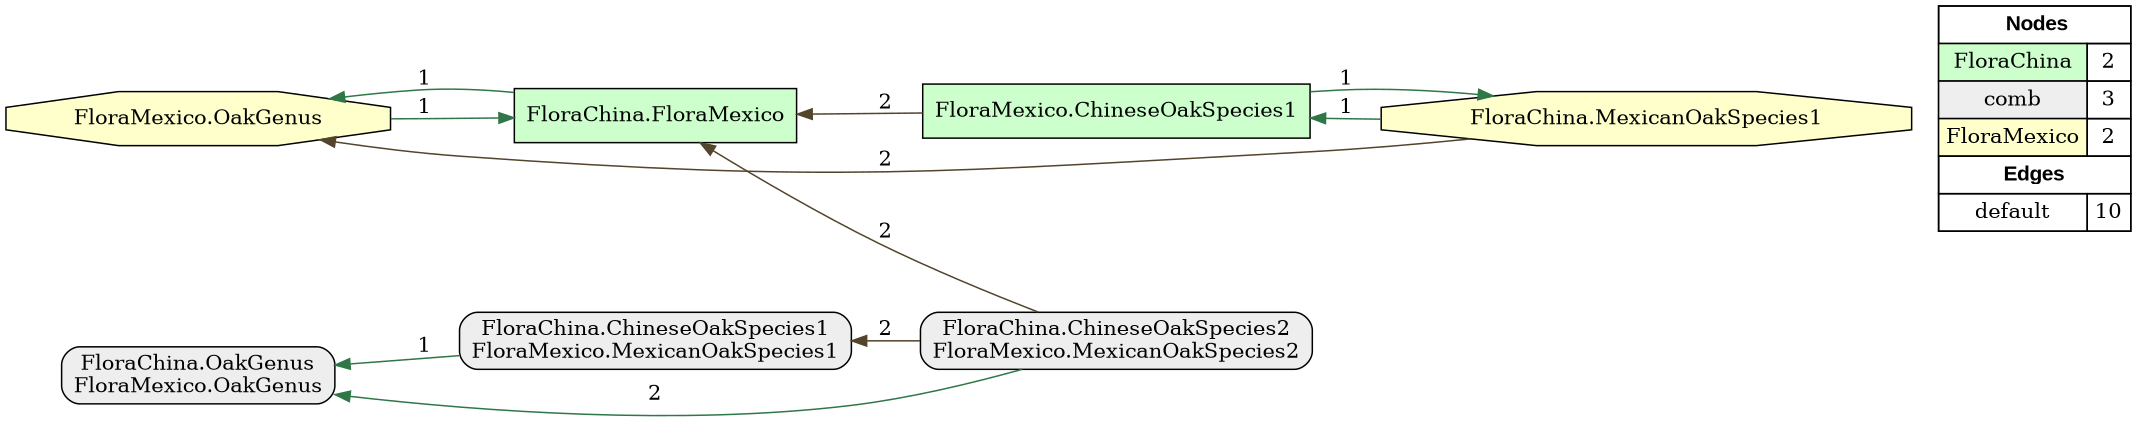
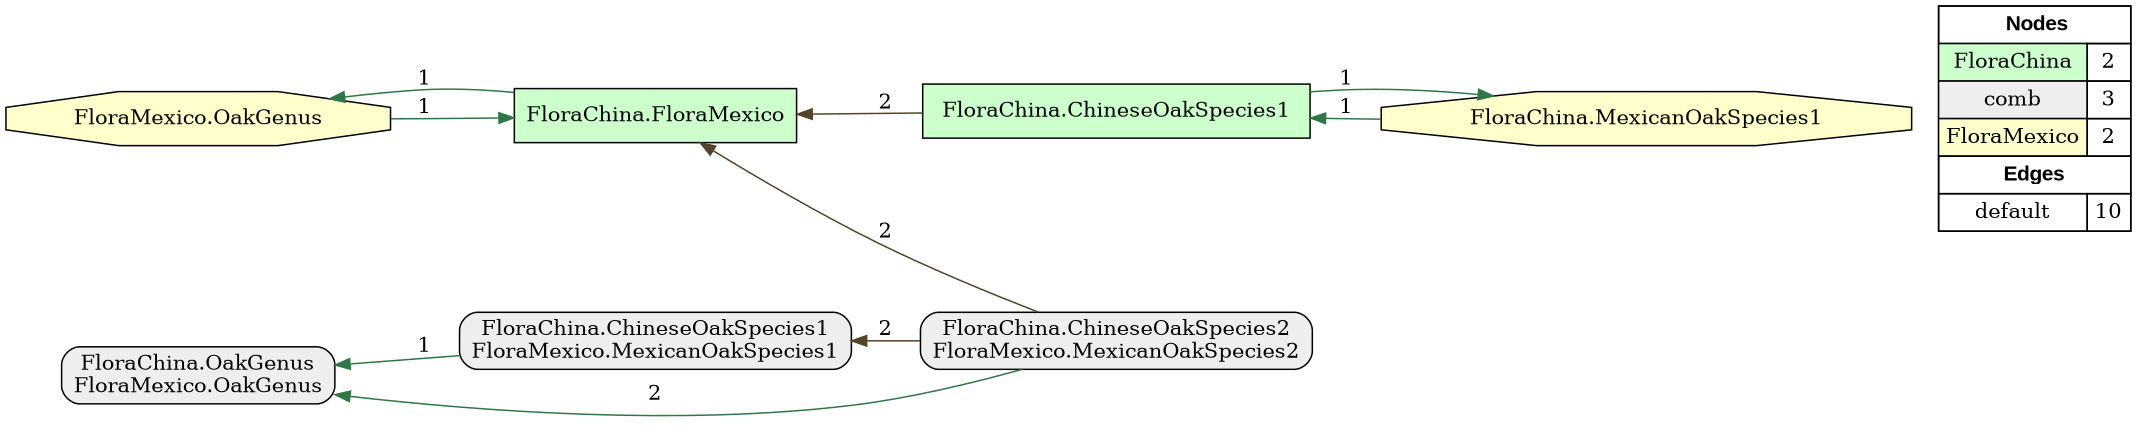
node "FloraMexico.ChineseOakSpecies1": label "FloraMexico.ChineseOakSpecies1" -> "FloraChina.ChineseOakSpecies1"
edge "FloraChina.MexicanOakSpecies1" -> "FloraMexico.OakGenus": removed, label "2"
